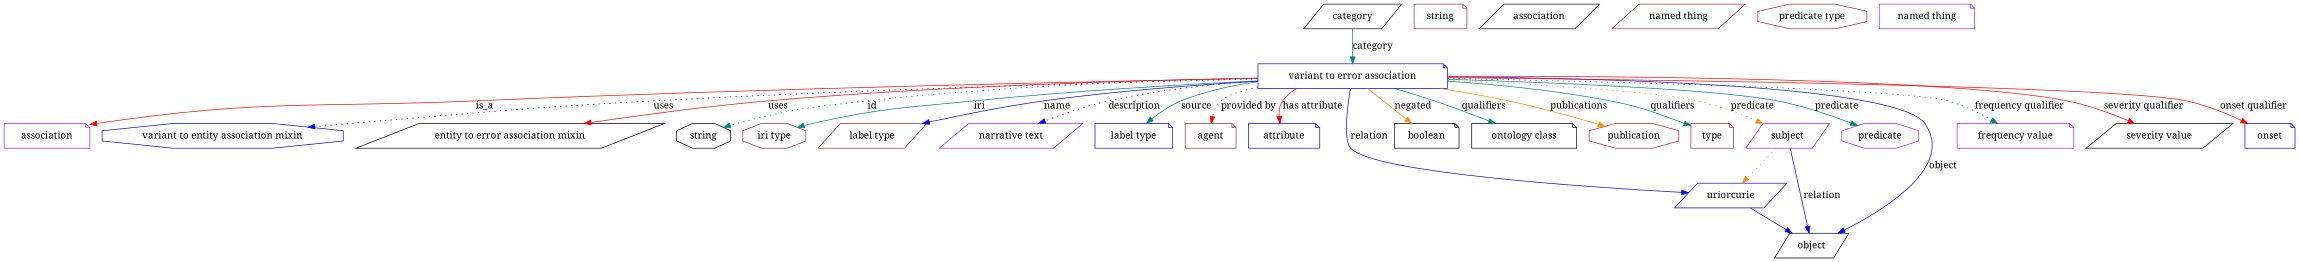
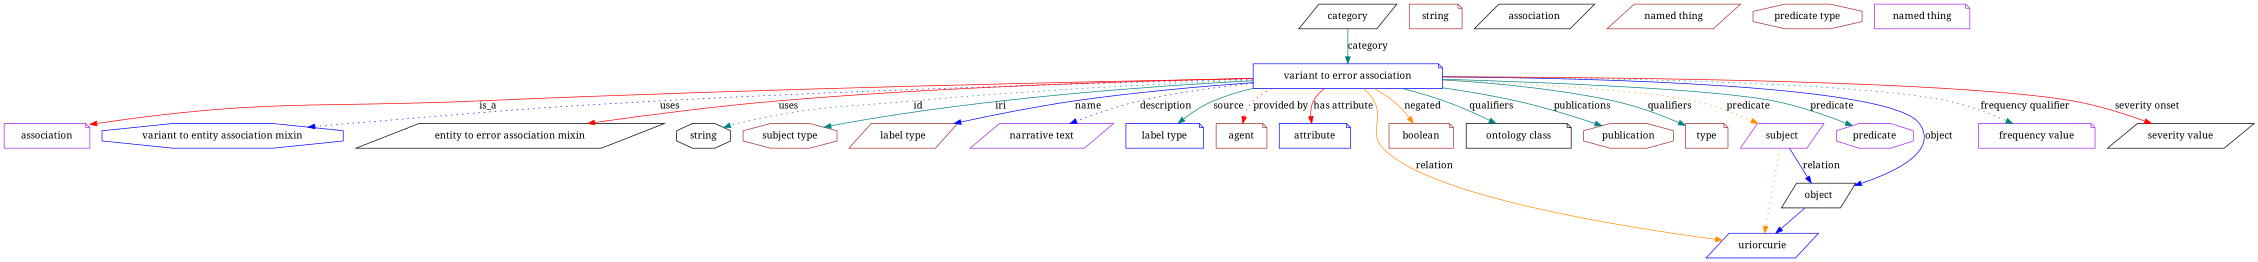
edge "variant to error association" -> "publication": color darkorange -> teal
edge "variant to error association" -> "severity value": label "severity qualifier" -> "severity onset"
node "iri type": label "iri type" -> "subject type"
node "boolean": color black -> brown
node "onset": removed
edge "variant to error association" -> "uriorcurie": color blue -> darkorange
edge "uriorcurie" -> "object": reversed
